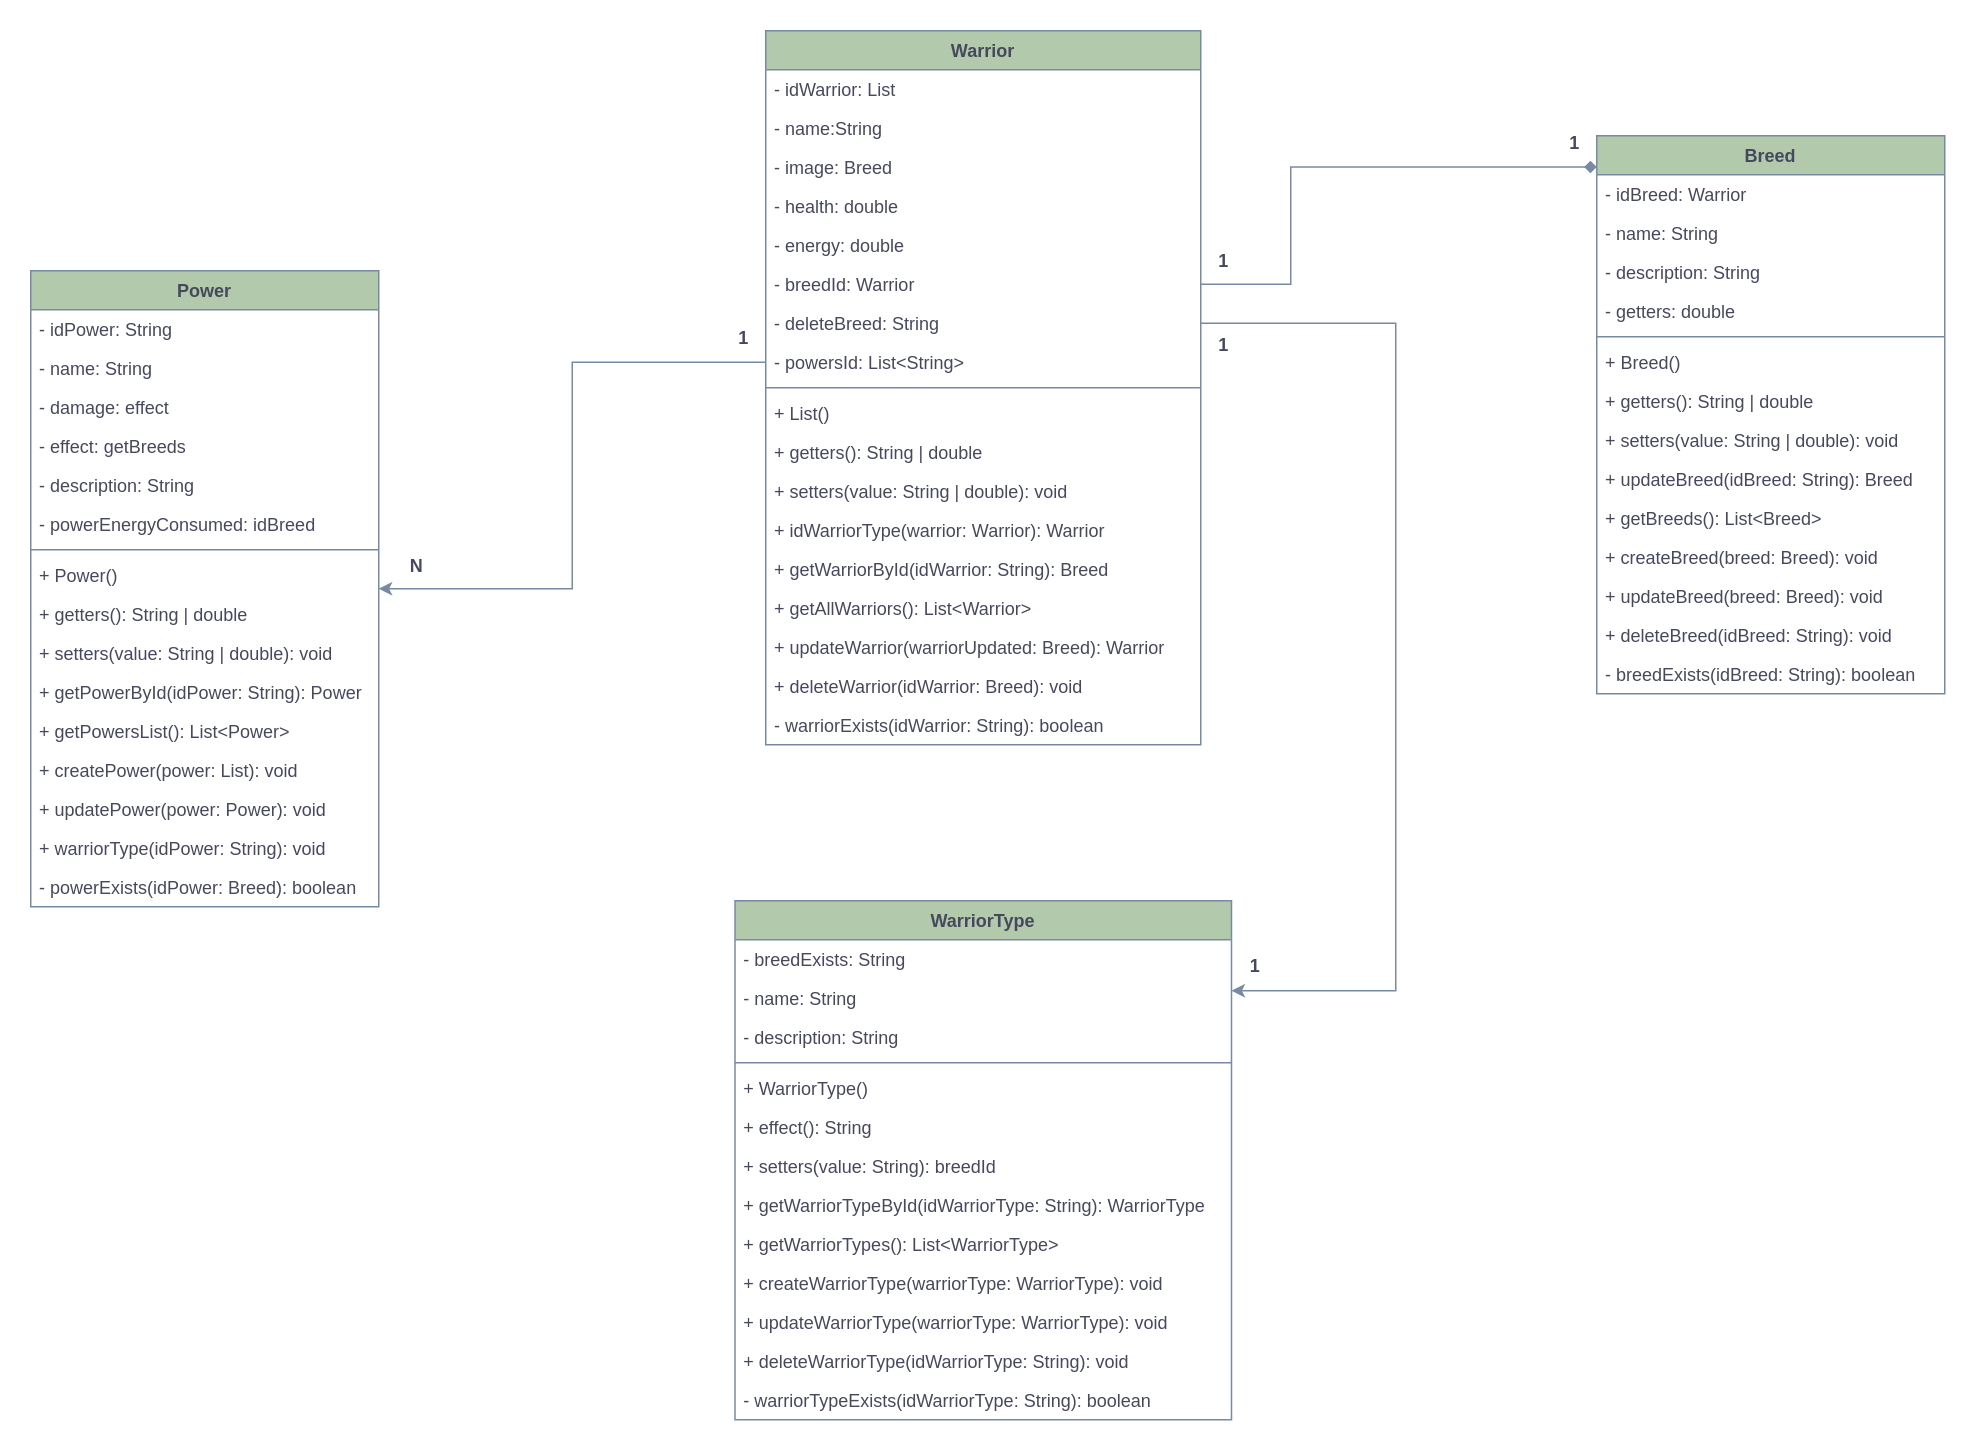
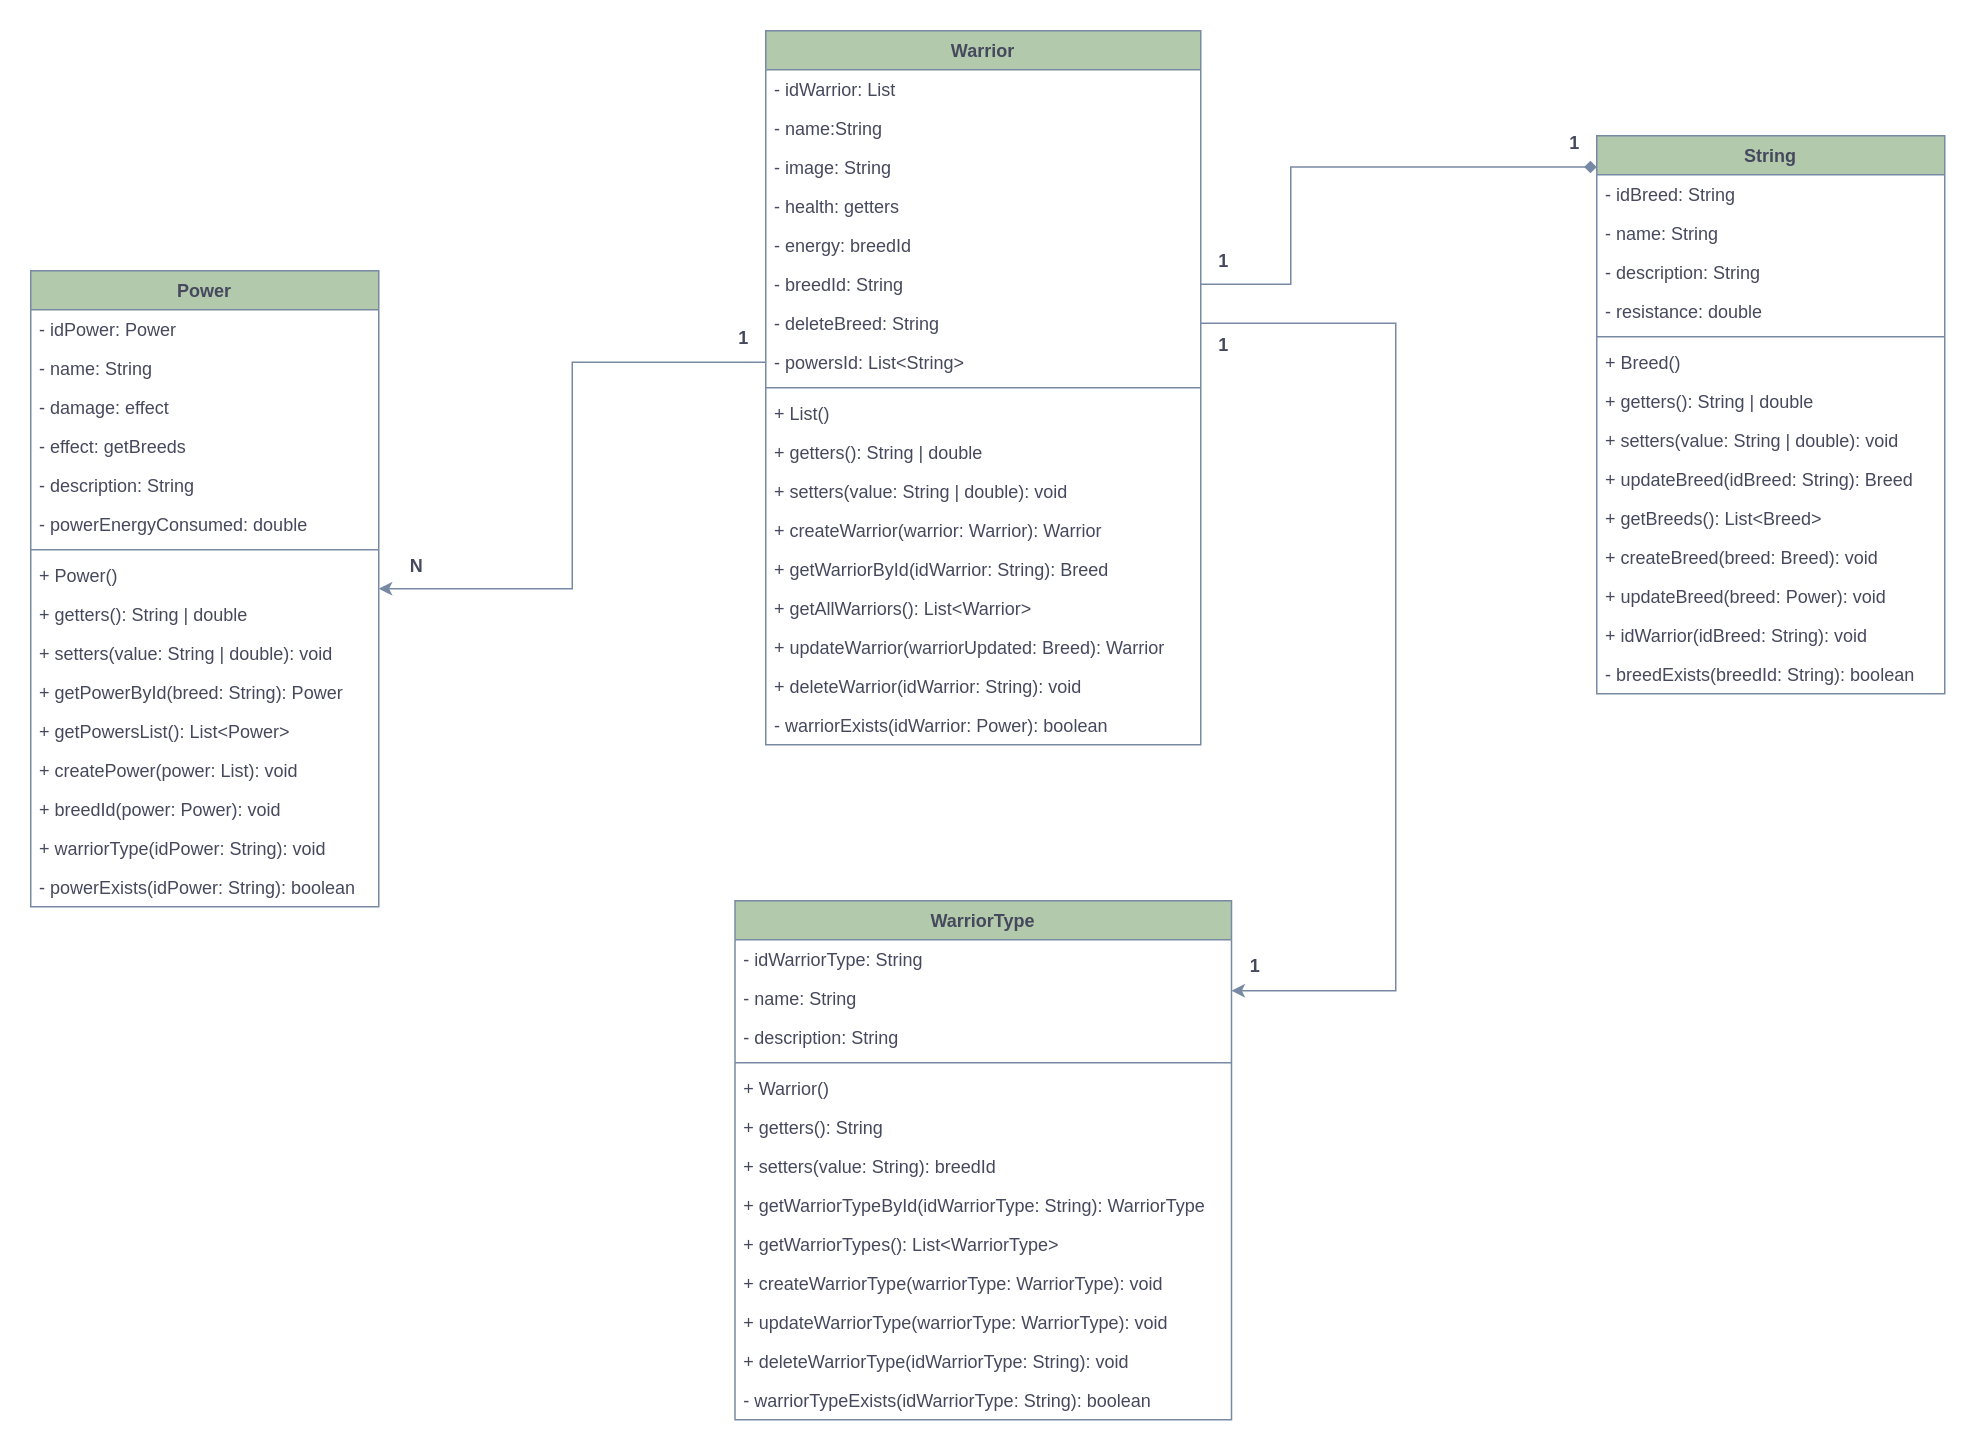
node "Breed": label "Breed" -> "String"
node "- image: Breed": label "- image: Breed" -> "- image: String"
node "- idBreed: Warrior": label "- idBreed: Warrior" -> "- idBreed: String"
node "- health: double": label "- health: double" -> "- health: getters"
node "- energy: double": label "- energy: double" -> "- energy: breedId"
node "- breedId: Warrior": label "- breedId: Warrior" -> "- breedId: String"
node "- getters: double": label "- getters: double" -> "- resistance: double"
node "- idPower: String": label "- idPower: String" -> "- idPower: Power"
node "- powerEnergyConsumed: idBreed": label "- powerEnergyConsumed: idBreed" -> "- powerEnergyConsumed: double"
node "+ idWarriorType(warrior: Warrior): Warrior": label "+ idWarriorType(warrior: Warrior): Warrior" -> "+ createWarrior(warrior: Warrior): Warrior"
node "+ updateBreed(breed: Breed): void": label "+ updateBreed(breed: Breed): void" -> "+ updateBreed(breed: Power): void"
node "+ deleteBreed(idBreed: String): void": label "+ deleteBreed(idBreed: String): void" -> "+ idWarrior(idBreed: String): void"
node "- breedExists(idBreed: String): boolean": label "- breedExists(idBreed: String): boolean" -> "- breedExists(breedId: String): boolean"
node "+ deleteWarrior(idWarrior: Breed): void": label "+ deleteWarrior(idWarrior: Breed): void" -> "+ deleteWarrior(idWarrior: String): void"
node "+ getPowerById(idPower: String): Power": label "+ getPowerById(idPower: String): Power" -> "+ getPowerById(breed: String): Power"
node "- warriorExists(idWarrior: String): boolean": label "- warriorExists(idWarrior: String): boolean" -> "- warriorExists(idWarrior: Power): boolean"
node "+ updatePower(power: Power): void": label "+ updatePower(power: Power): void" -> "+ breedId(power: Power): void"
node "- powerExists(idPower: Breed): boolean": label "- powerExists(idPower: Breed): boolean" -> "- powerExists(idPower: String): boolean"
node "- breedExists: String": label "- breedExists: String" -> "- idWarriorType: String"
node "+ WarriorType()": label "+ WarriorType()" -> "+ Warrior()"
node "+ effect(): String": label "+ effect(): String" -> "+ getters(): String"
